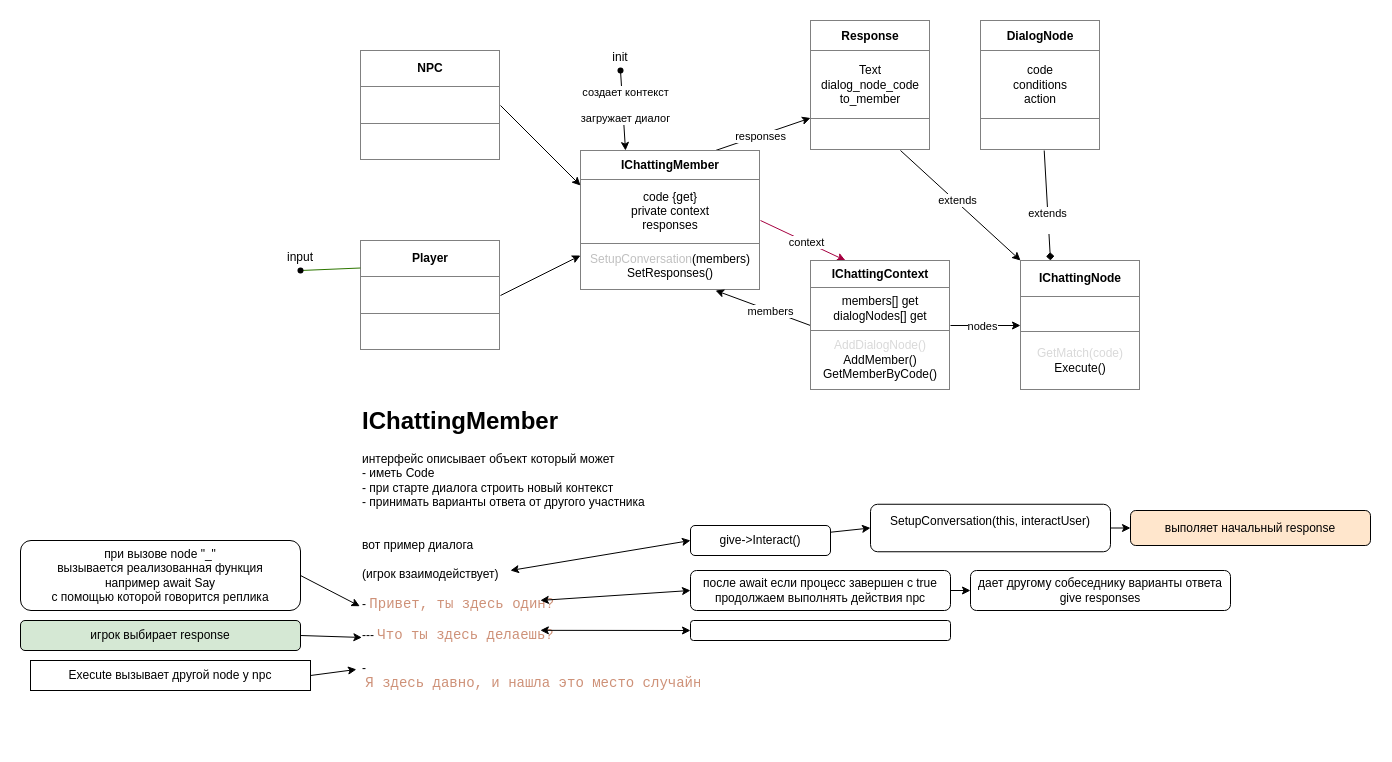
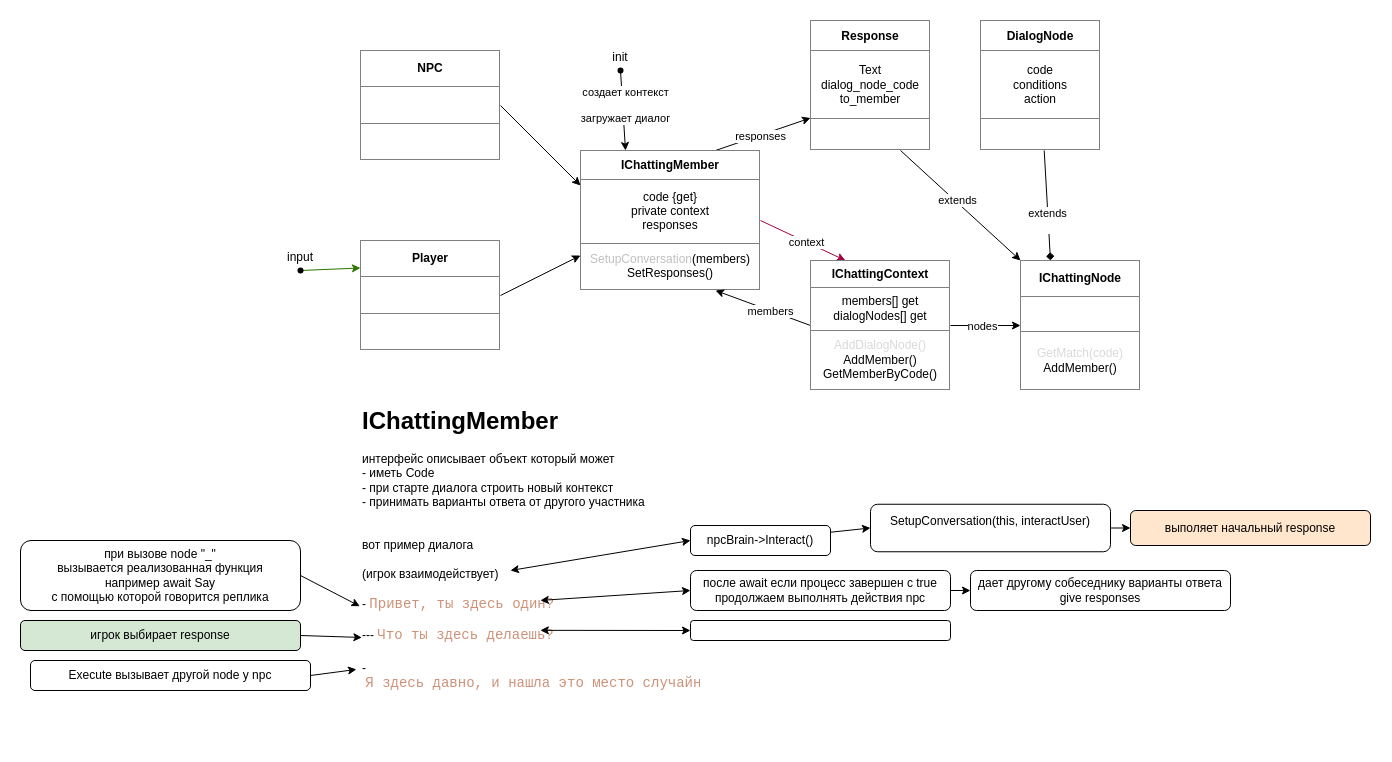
edge "input" -- "Player": arrowhead none -> classic
node "IChattingNode GetMatch(code) Execute()": label "IChattingNode GetMatch(code) Execute()" -> "IChattingNode GetMatch(code) AddMember()"
node "give->Interact()": label "give->Interact()" -> "npcBrain->Interact()"
node "Execute вызывает другой node у npc": shape rectangle -> rounded rectangle
